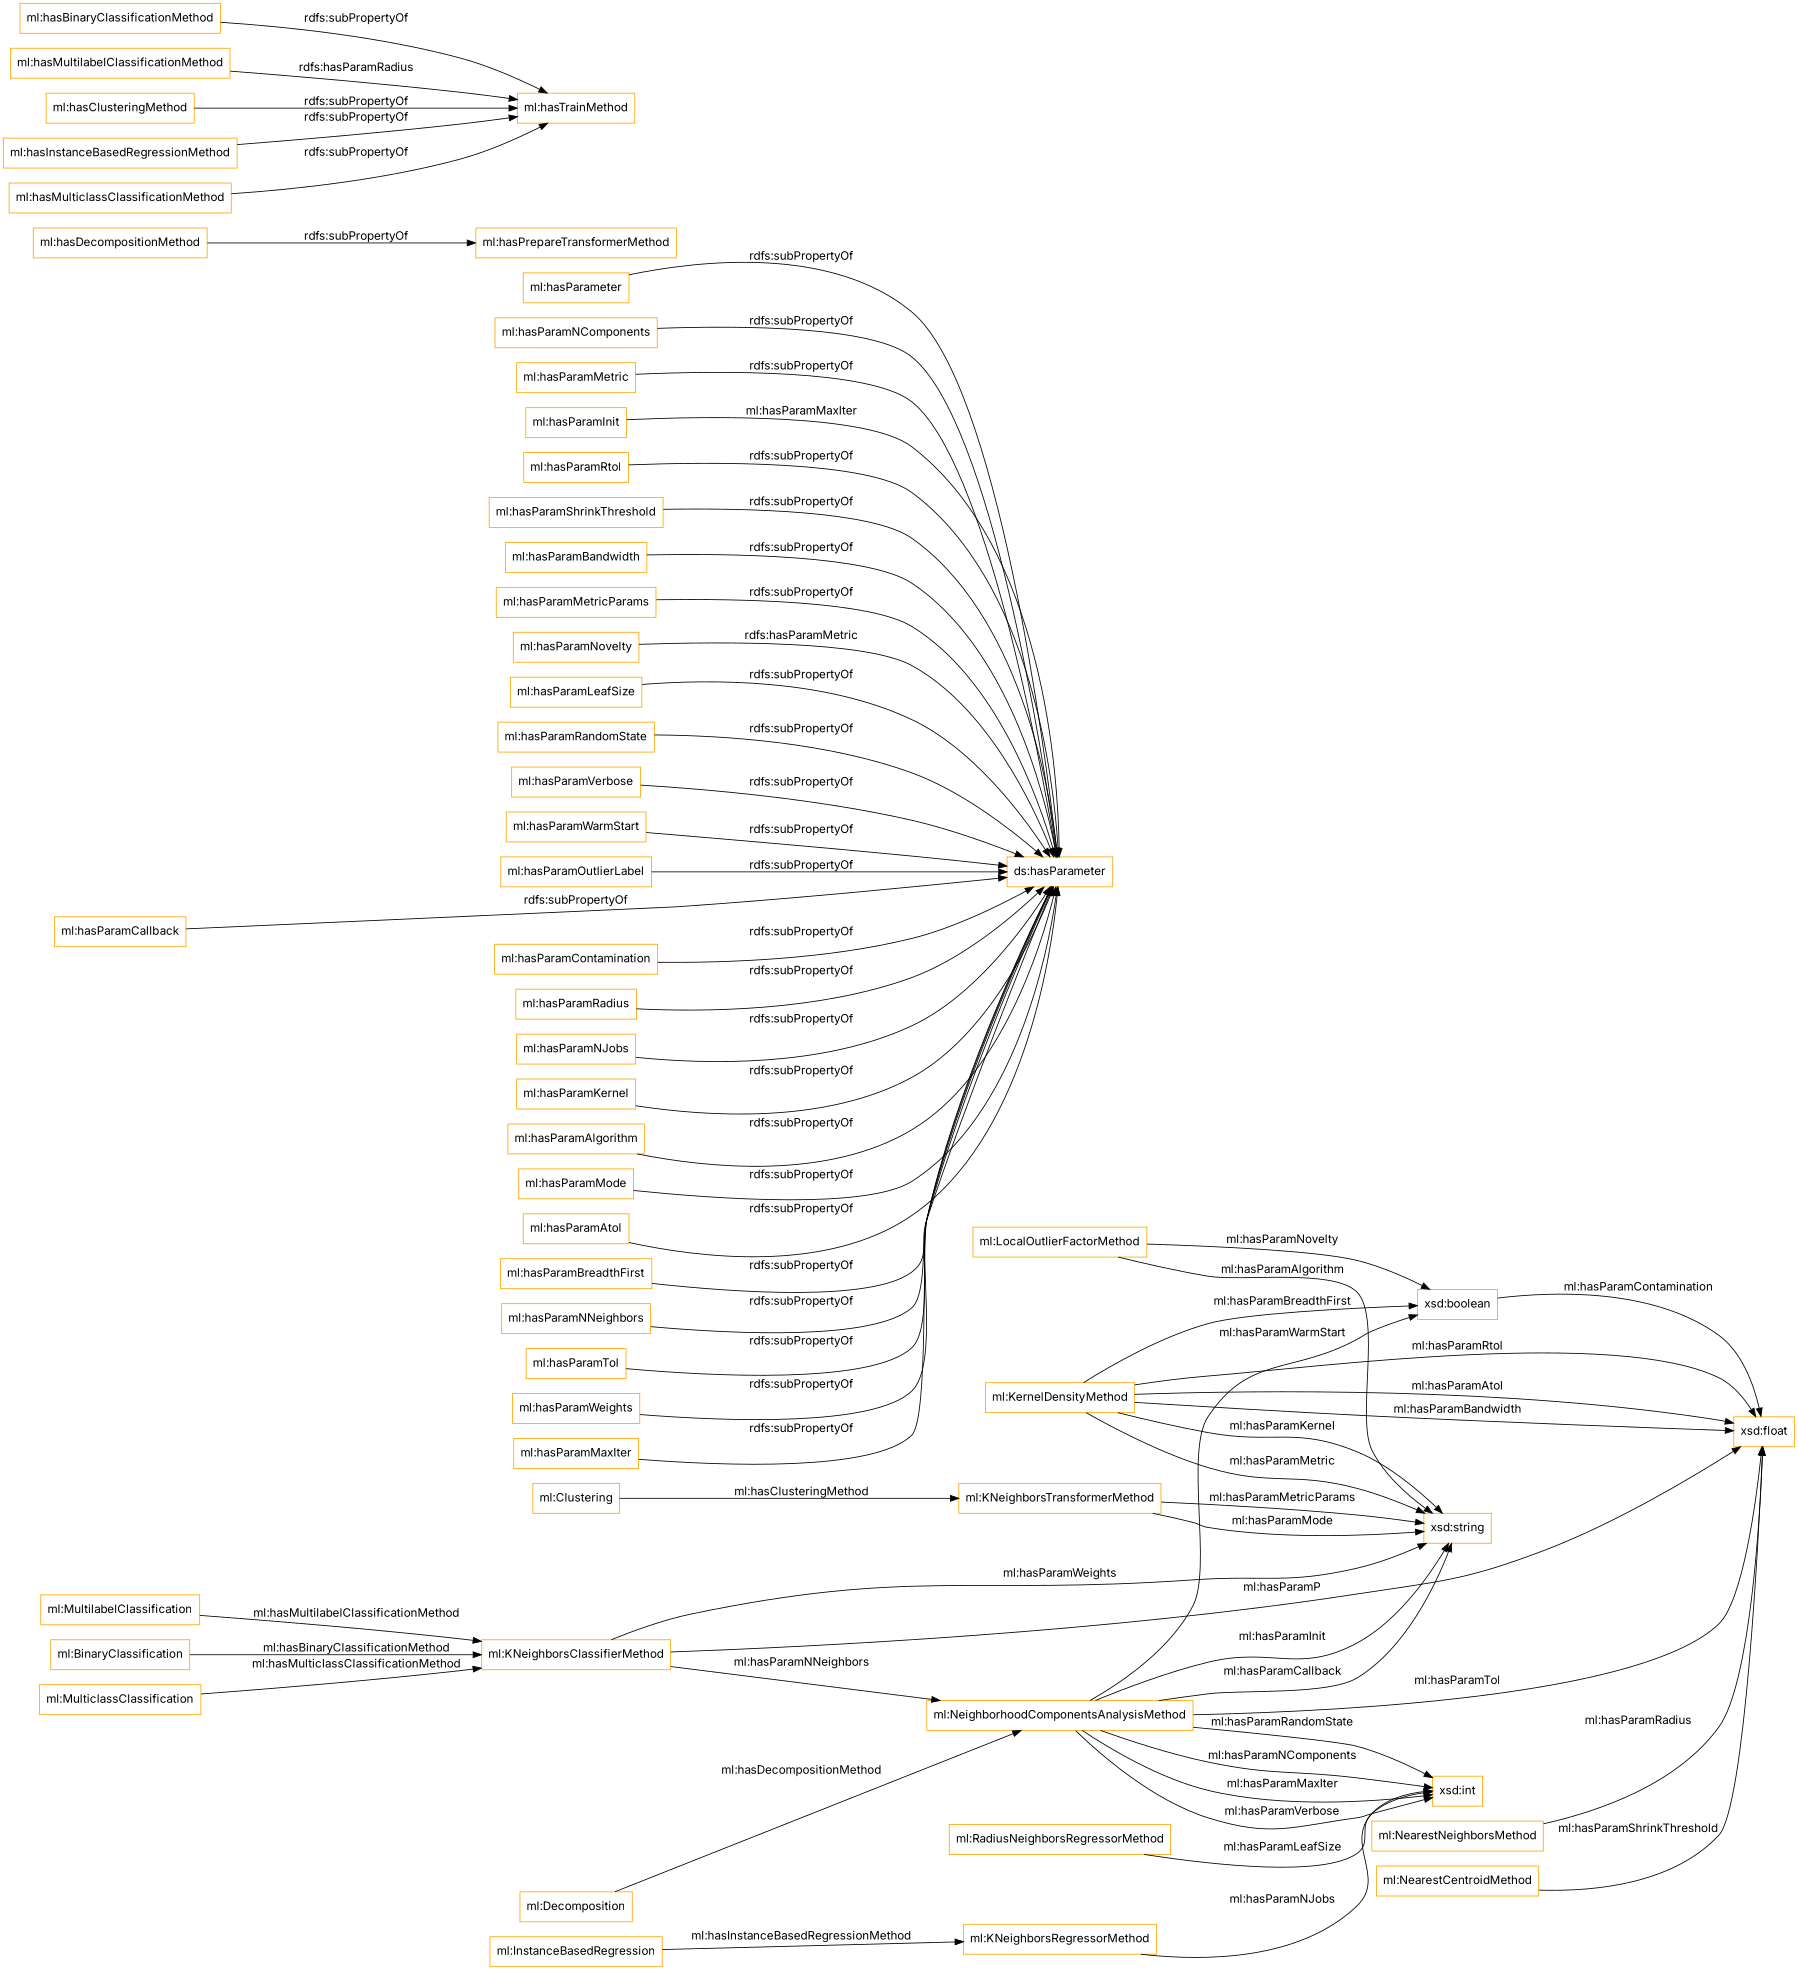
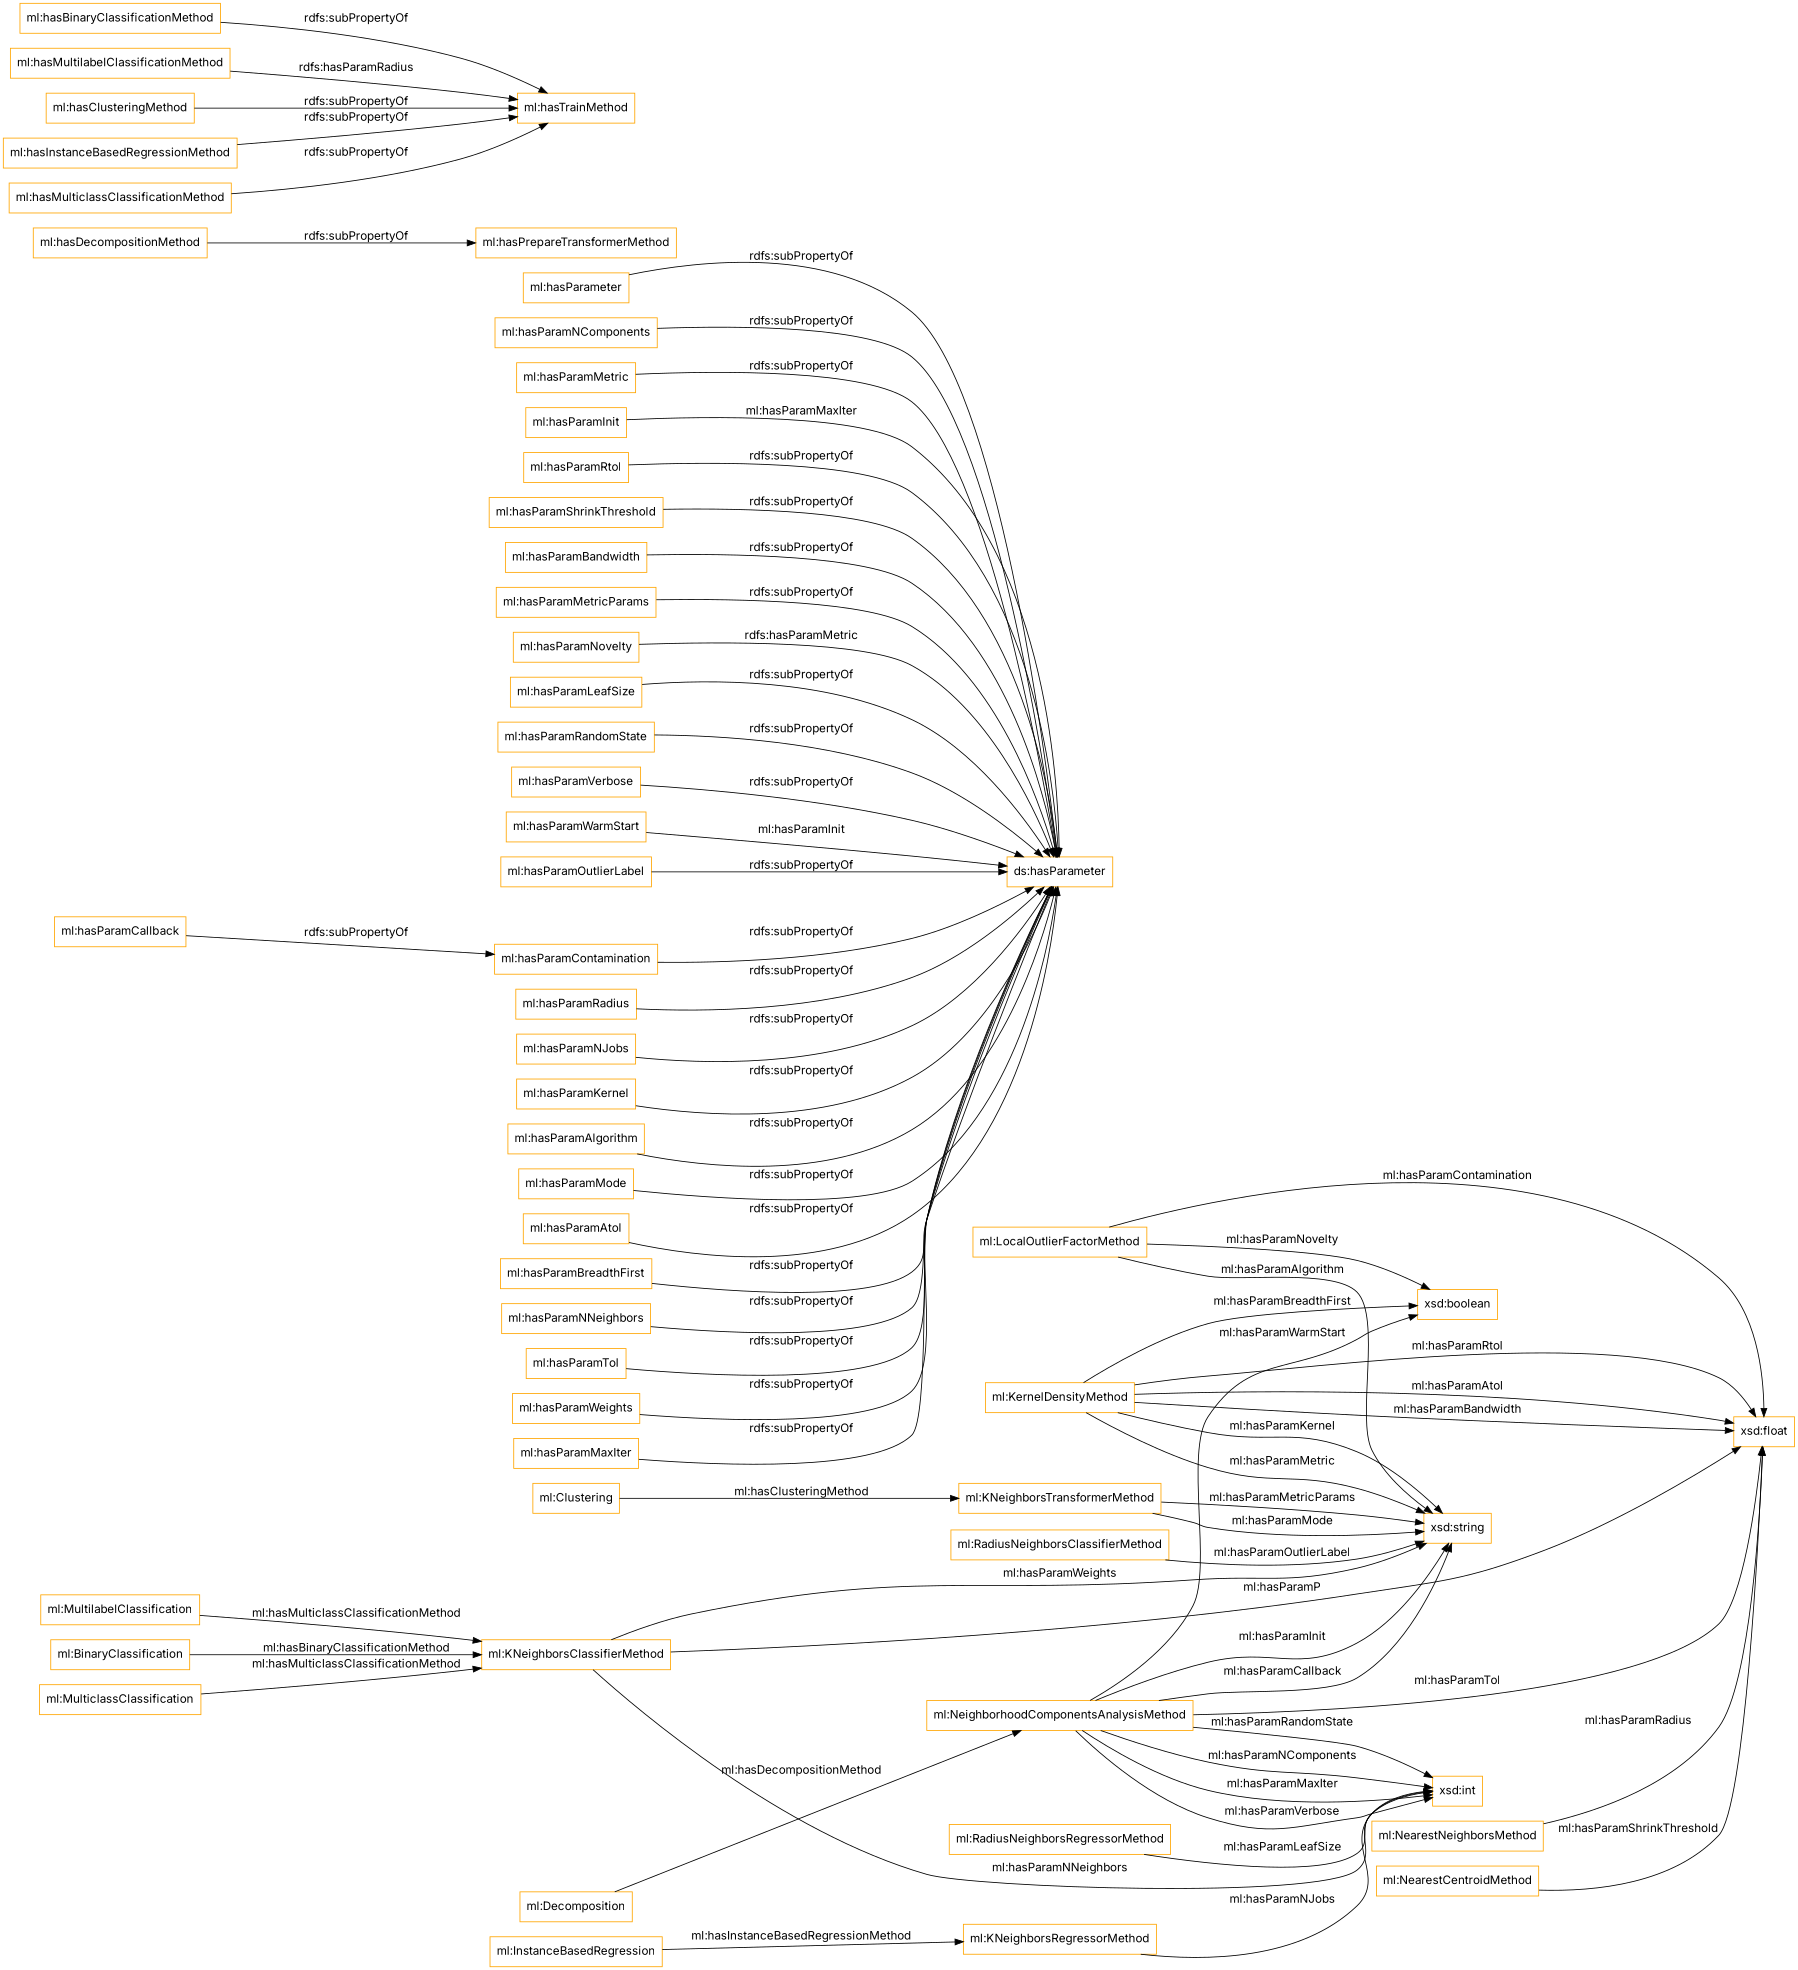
edge "ml:hasParamWarmStart" -> "ds:hasParameter": label "rdfs:subPropertyOf" -> "ml:hasParamInit"
edge "ml:hasParamCallback" -> "ds:hasParameter": now "ml:hasParamCallback" -> "ml:hasParamContamination"
edge "xsd:boolean" -> "xsd:float": now "ml:LocalOutlierFactorMethod" -> "xsd:float"
node "ml:RadiusNeighborsClassifierMethod": added
edge "ml:MultilabelClassification" -> "ml:KNeighborsClassifierMethod": label "ml:hasMultilabelClassificationMethod" -> "ml:hasMulticlassClassificationMethod"
edge "ml:KNeighborsClassifierMethod" -> "ml:NeighborhoodComponentsAnalysisMethod": now "ml:KNeighborsClassifierMethod" -> "xsd:int"
